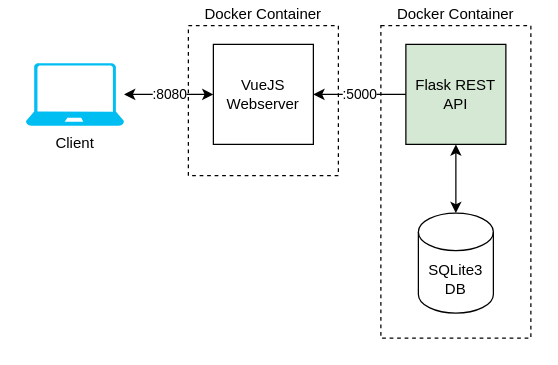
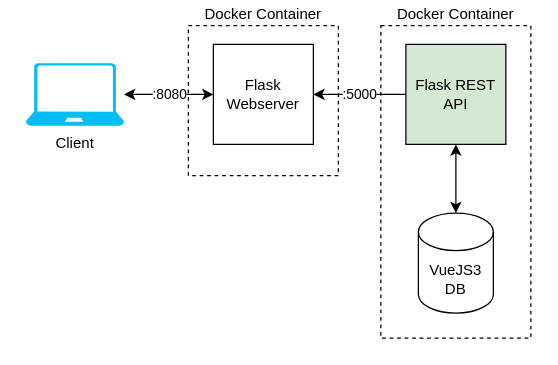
node "VueJS Webserver": label "VueJS Webserver" -> "Flask Webserver"
node "SQLite3 DB": label "SQLite3 DB" -> "VueJS3 DB"
